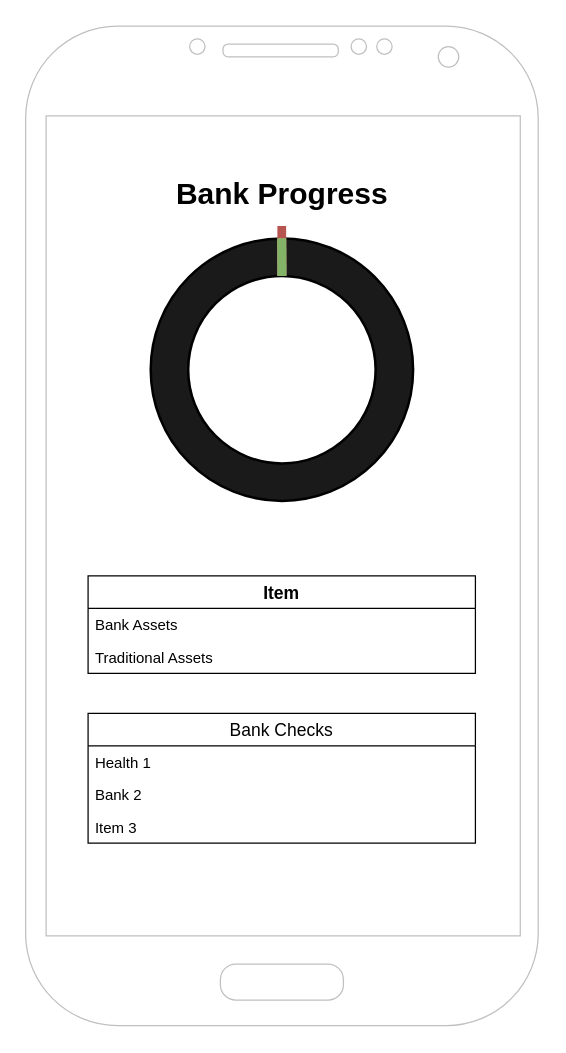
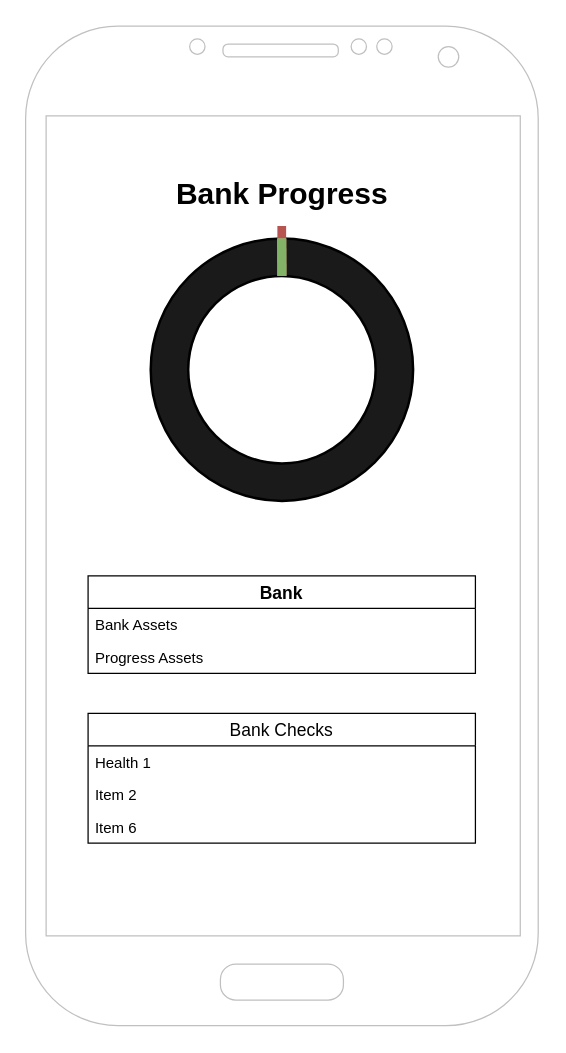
node "Item": label "Item" -> "Bank"
node "Traditional Assets": label "Traditional Assets" -> "Progress Assets"
node "Bank 2": label "Bank 2" -> "Item 2"
node "Item 3": label "Item 3" -> "Item 6"
